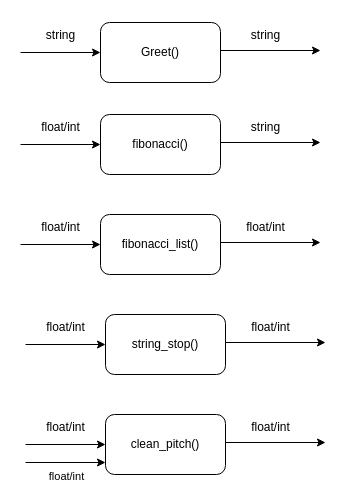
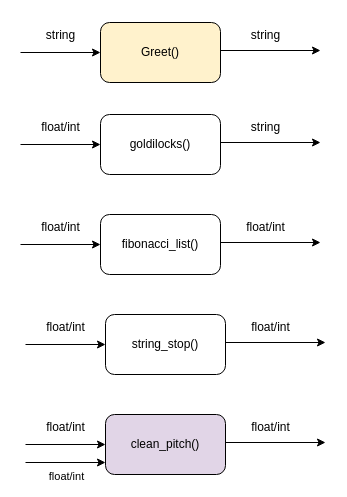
node "Greet()": fillcolor #ffffff -> #fff2cc
node "fibonacci()": label "fibonacci()" -> "goldilocks()"
node "clean_pitch()": fillcolor #ffffff -> #e1d5e7
